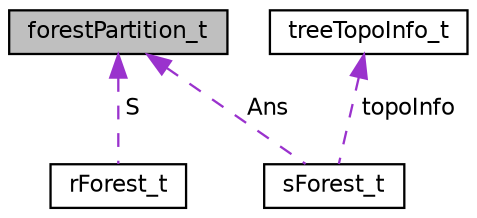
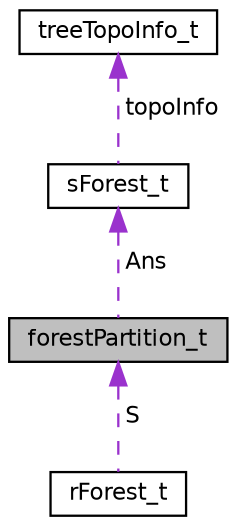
edge "sForest_t" -> "forestPartition_t": reversed
